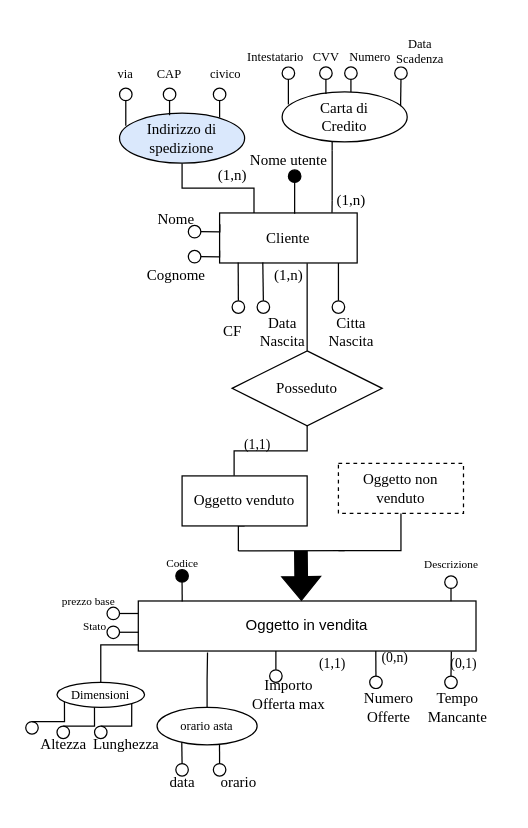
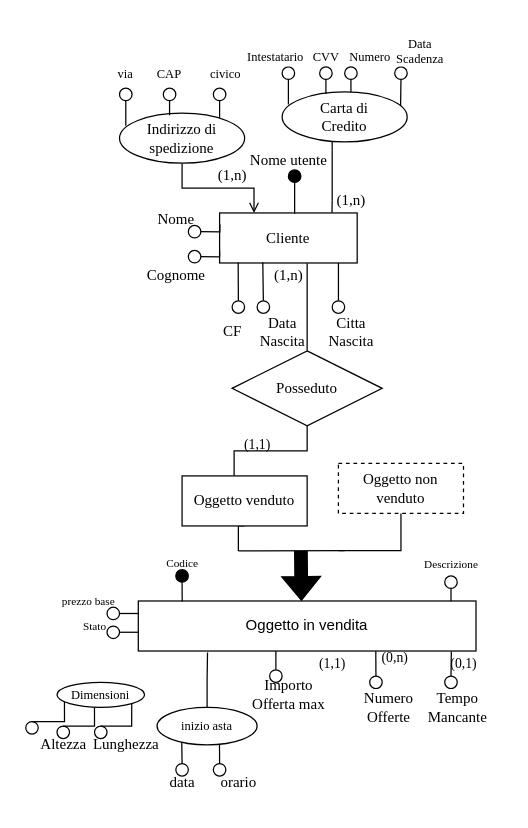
node "Indirizzo di spedizione": fillcolor #dae8fc -> #ffffff
edge "Indirizzo di spedizione" -- "Cliente": arrowhead none -> open
edge "Oggetto in vendita" -- "Dimensioni": removed
node "orario asta": label "orario asta" -> "inizio asta"
